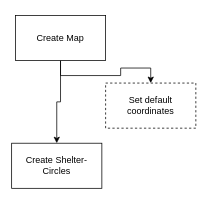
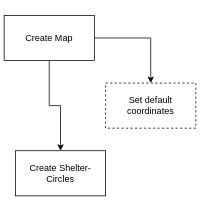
node "Create Map": moved (60, 38) -> (49, 38)
node "Create Shelter-Circles": moved (57, 165) -> (60, 173)
